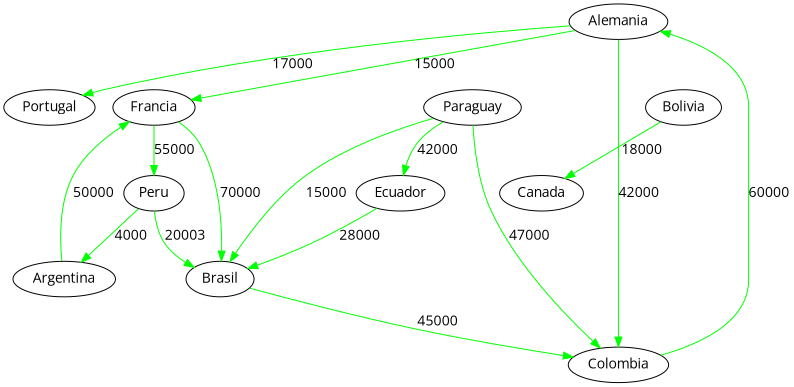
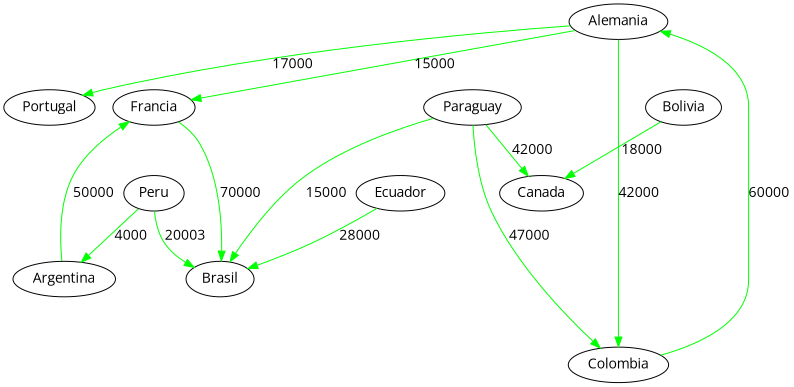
edge "Paraguay" -> "Ecuador": now "Paraguay" -> "Canada"
edge "Francia" -> "Peru": removed, label "55000"
edge "Brasil" -> "Colombia": removed, label "45000"
